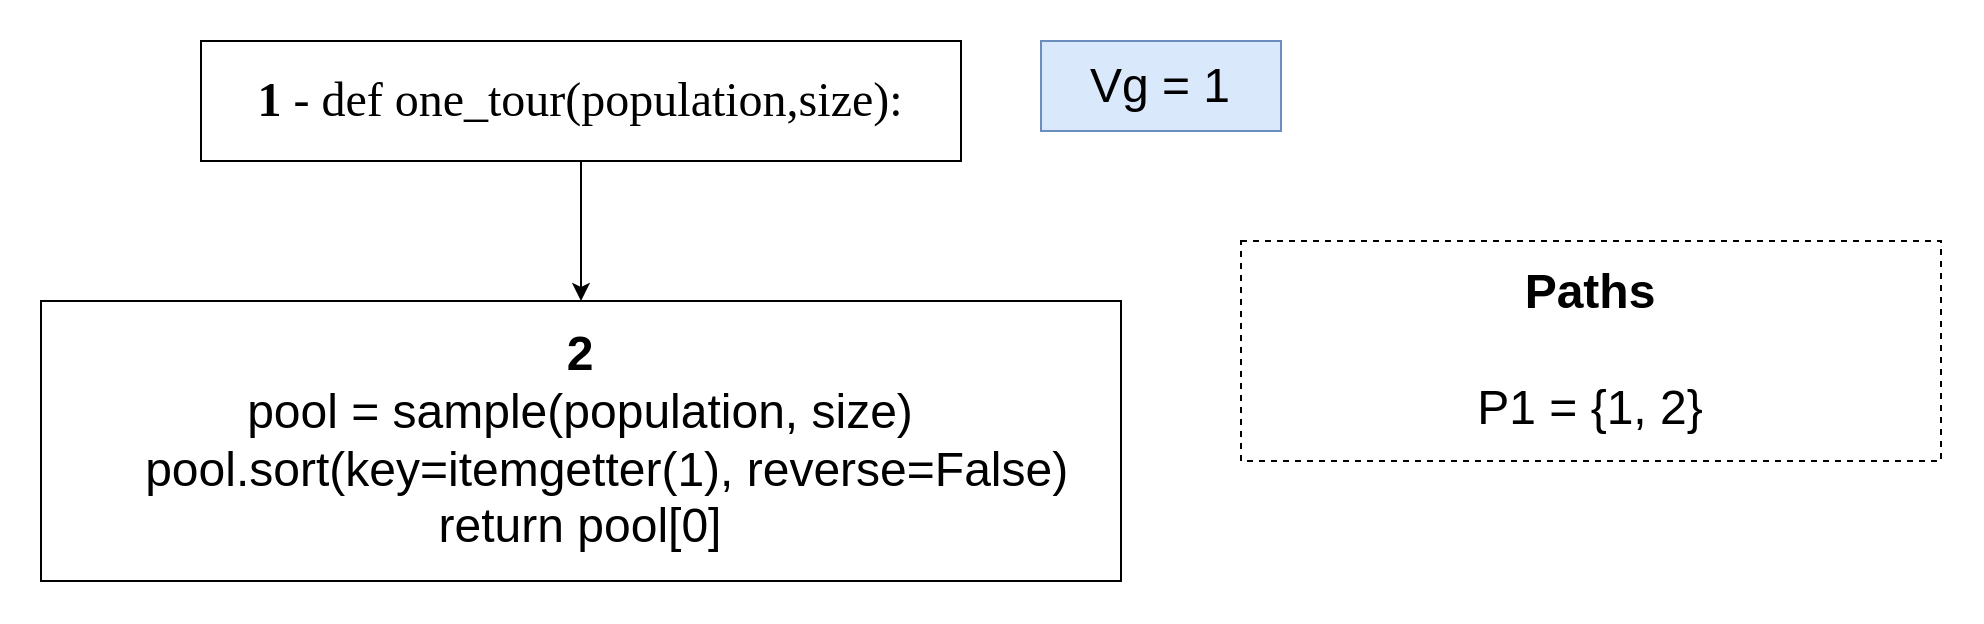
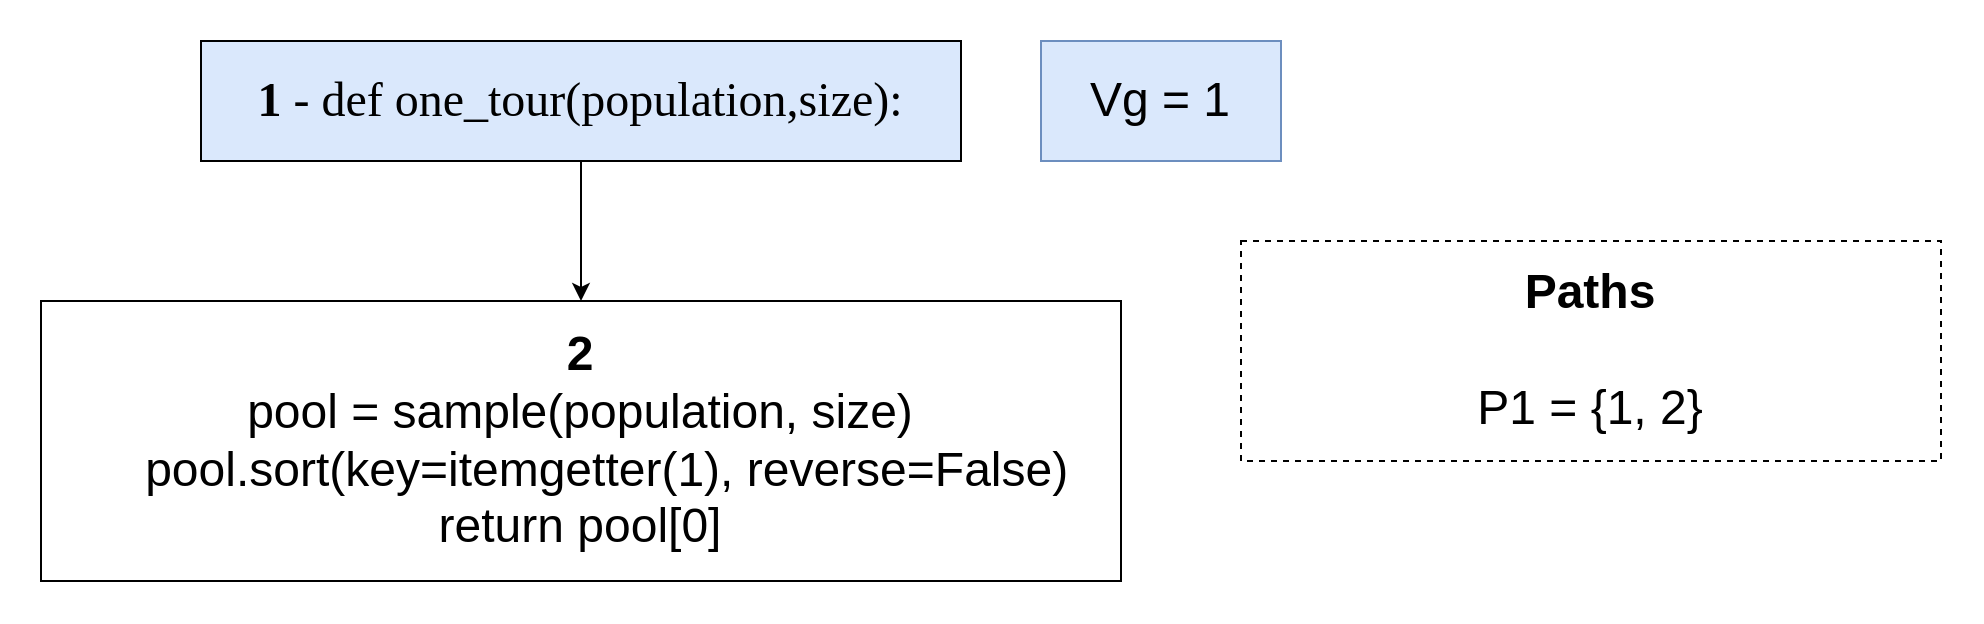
node "Vg = 1": size 240x90 -> 240x120
node "1 - def one_tour(population,size):": fillcolor #ffffff -> #dae8fc
